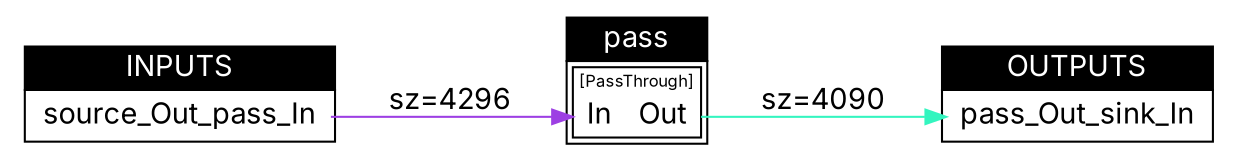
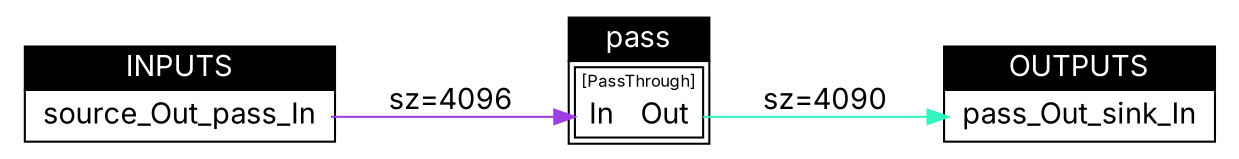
edge "INPUTS" -> "pass": label "sz=4296" -> "sz=4096"
